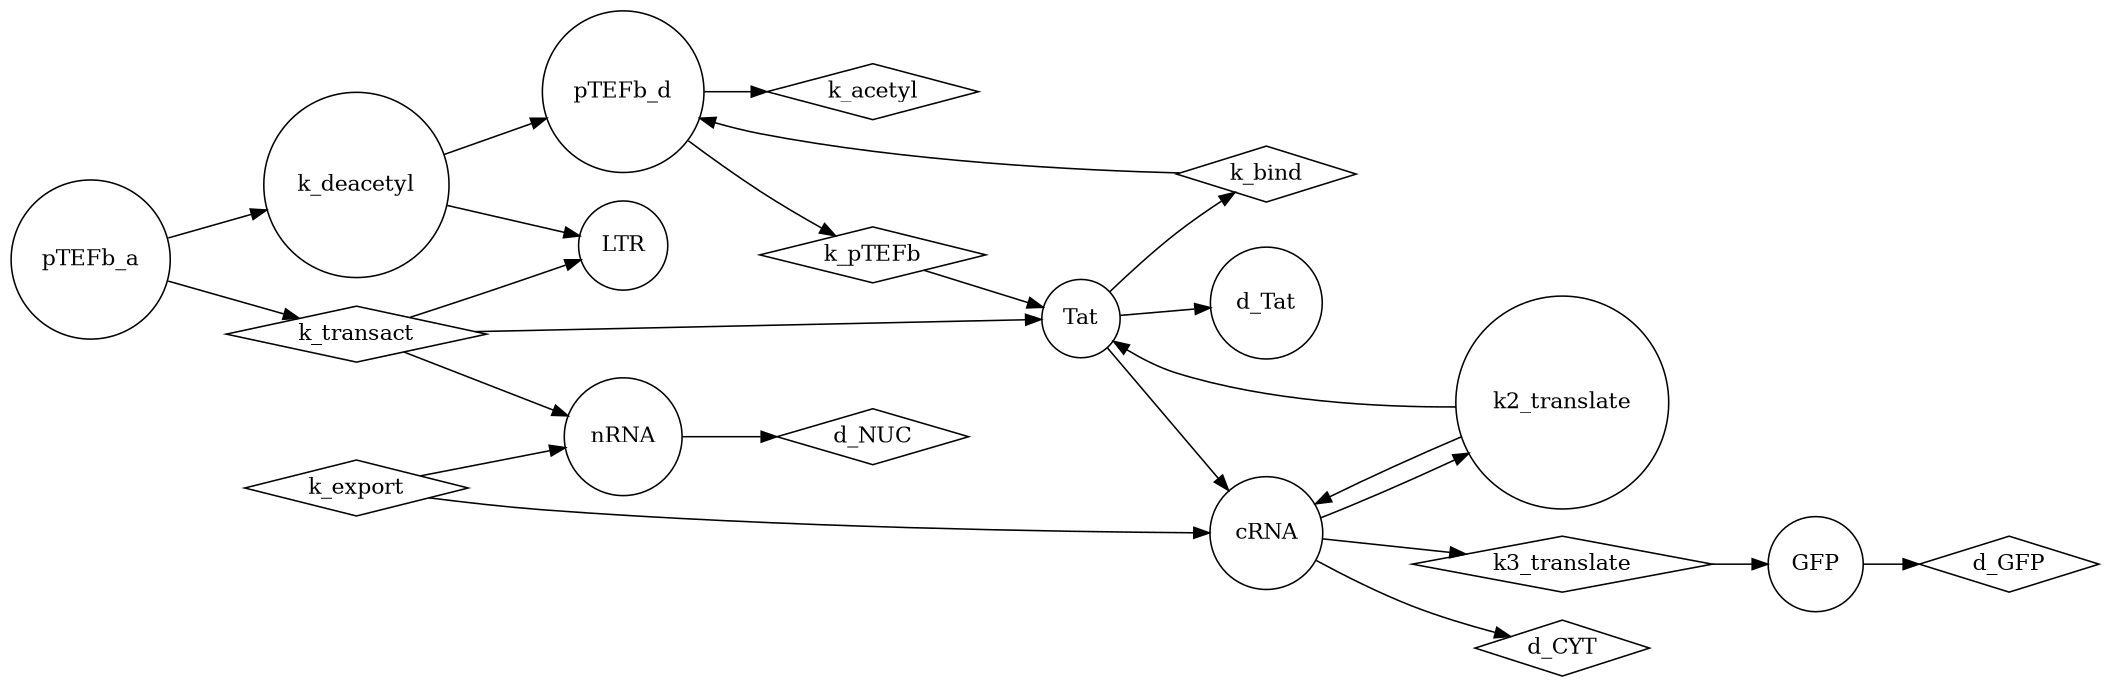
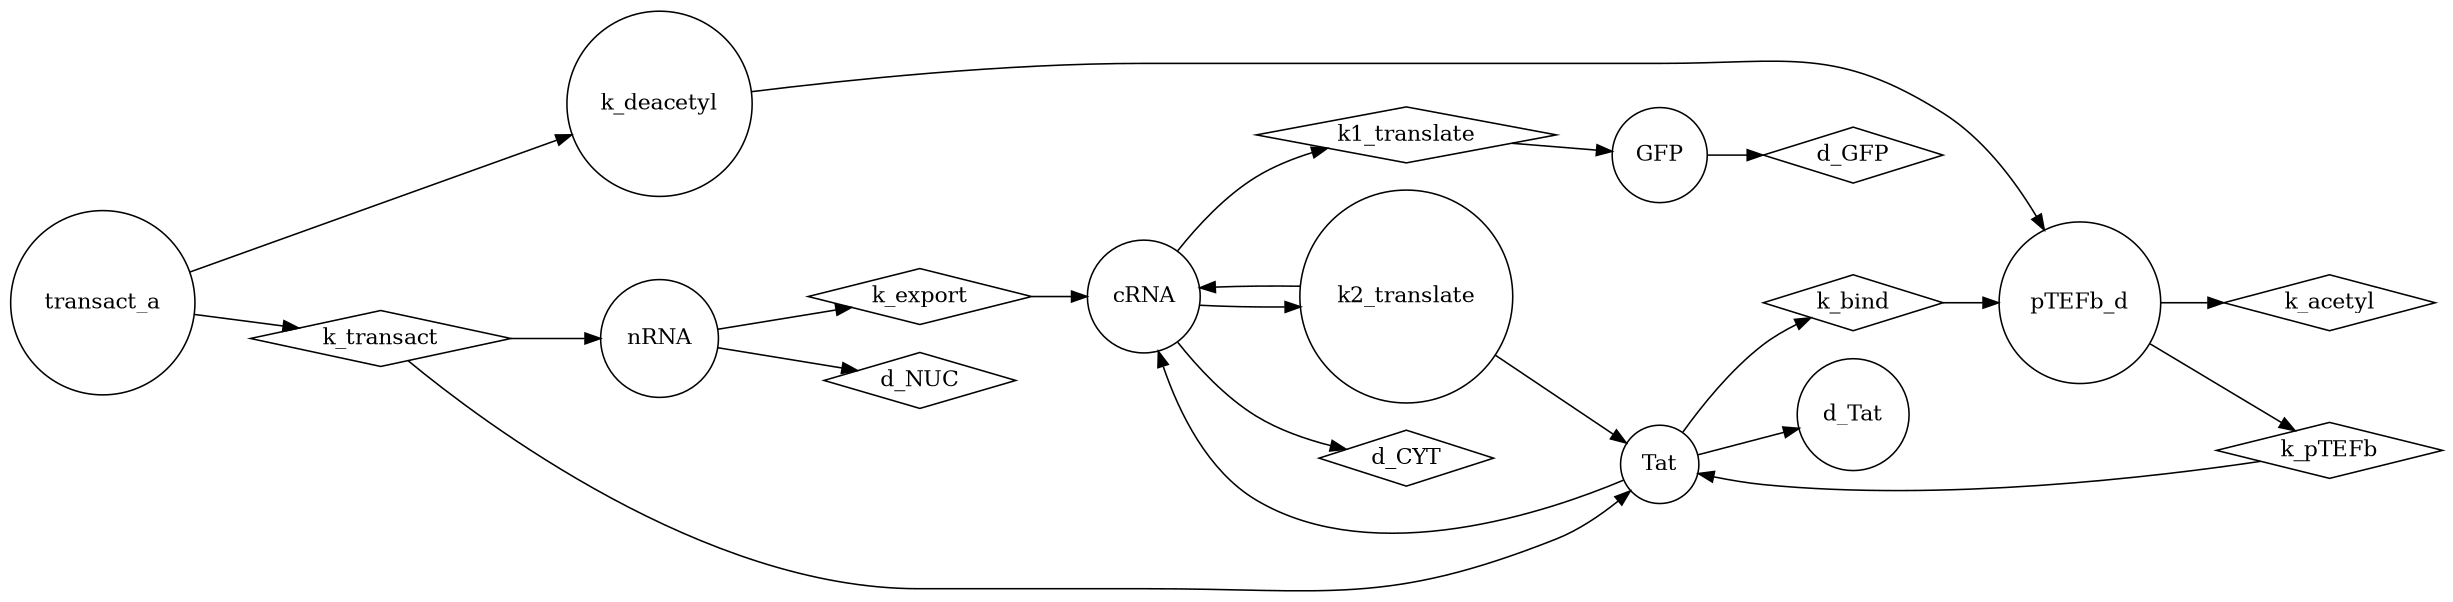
node "LTR": removed
node "pTEFb_a": label "pTEFb_a" -> "transact_a"
edge "k_export" -> "nRNA": reversed
node "k3_translate": label "k3_translate" -> "k1_translate"
